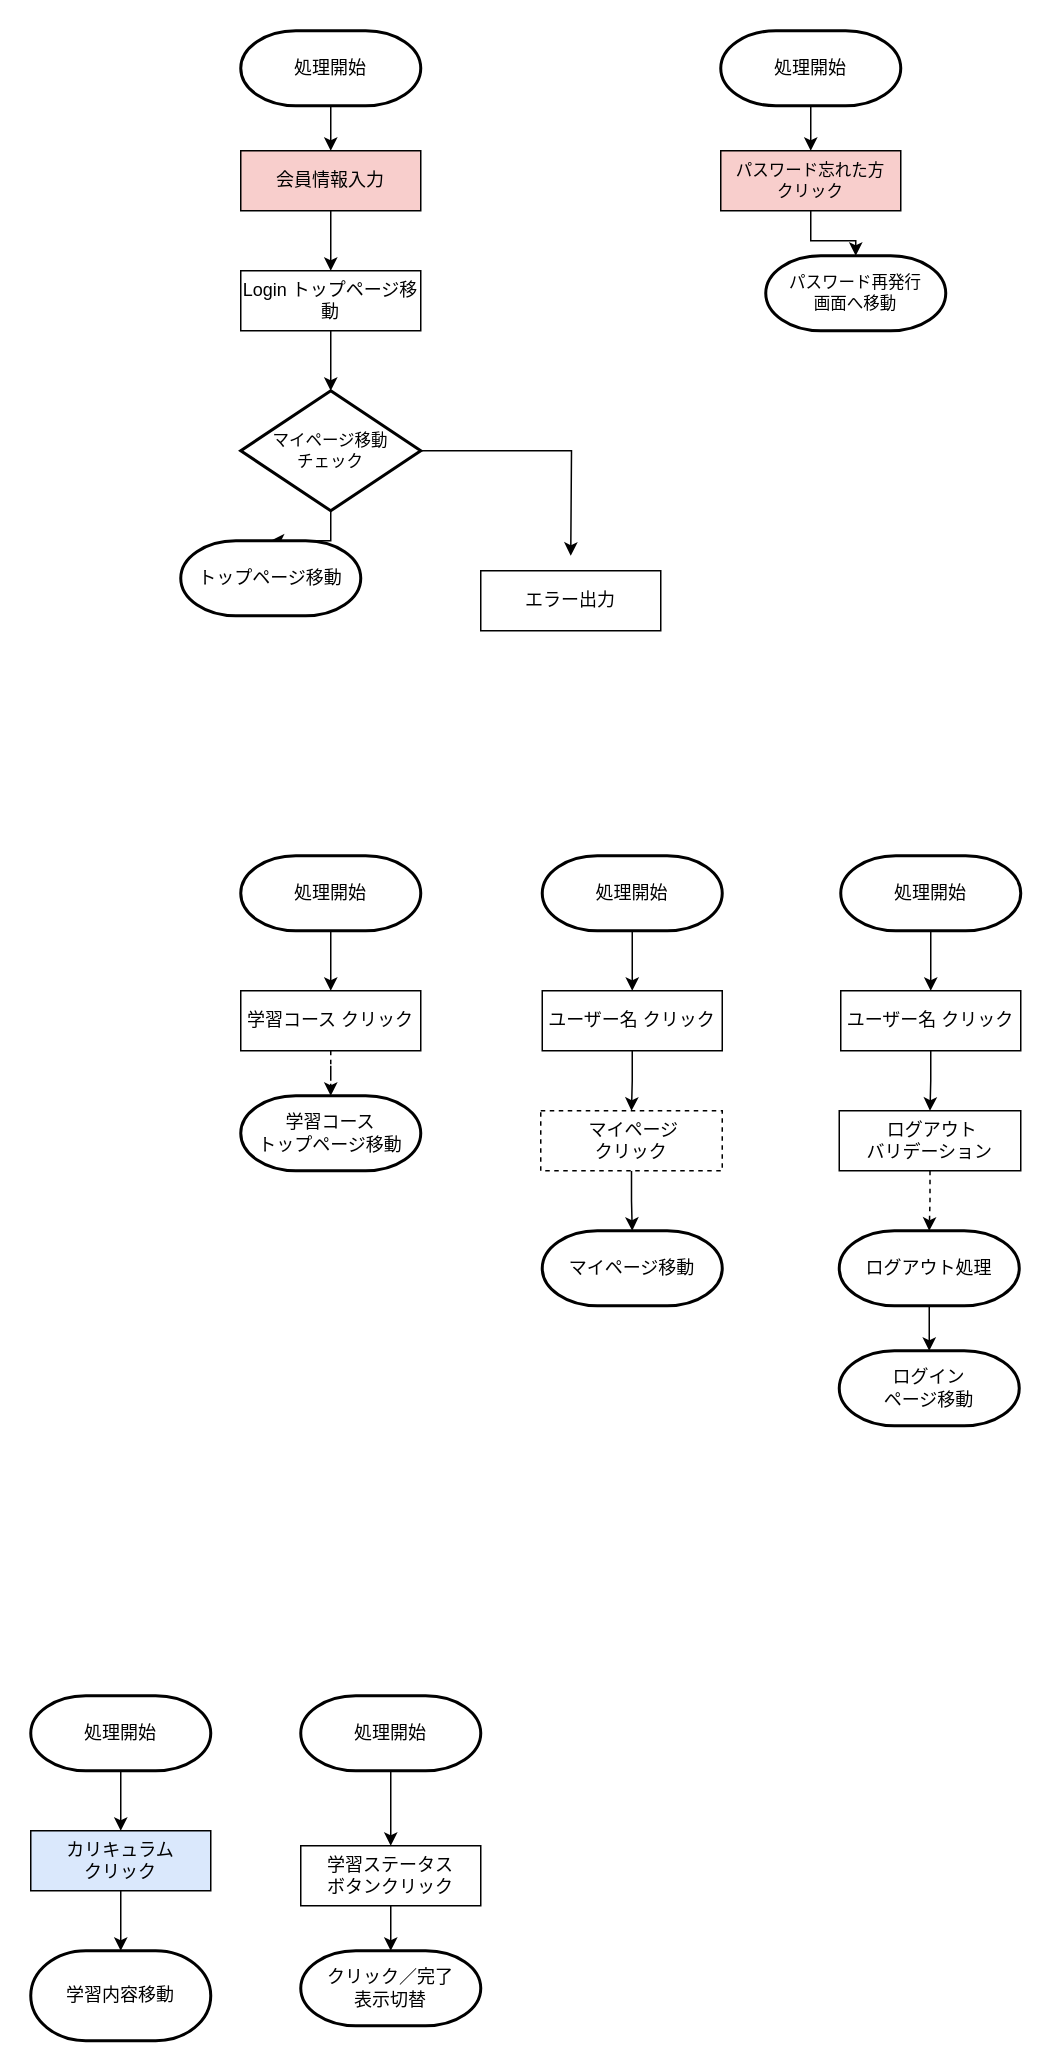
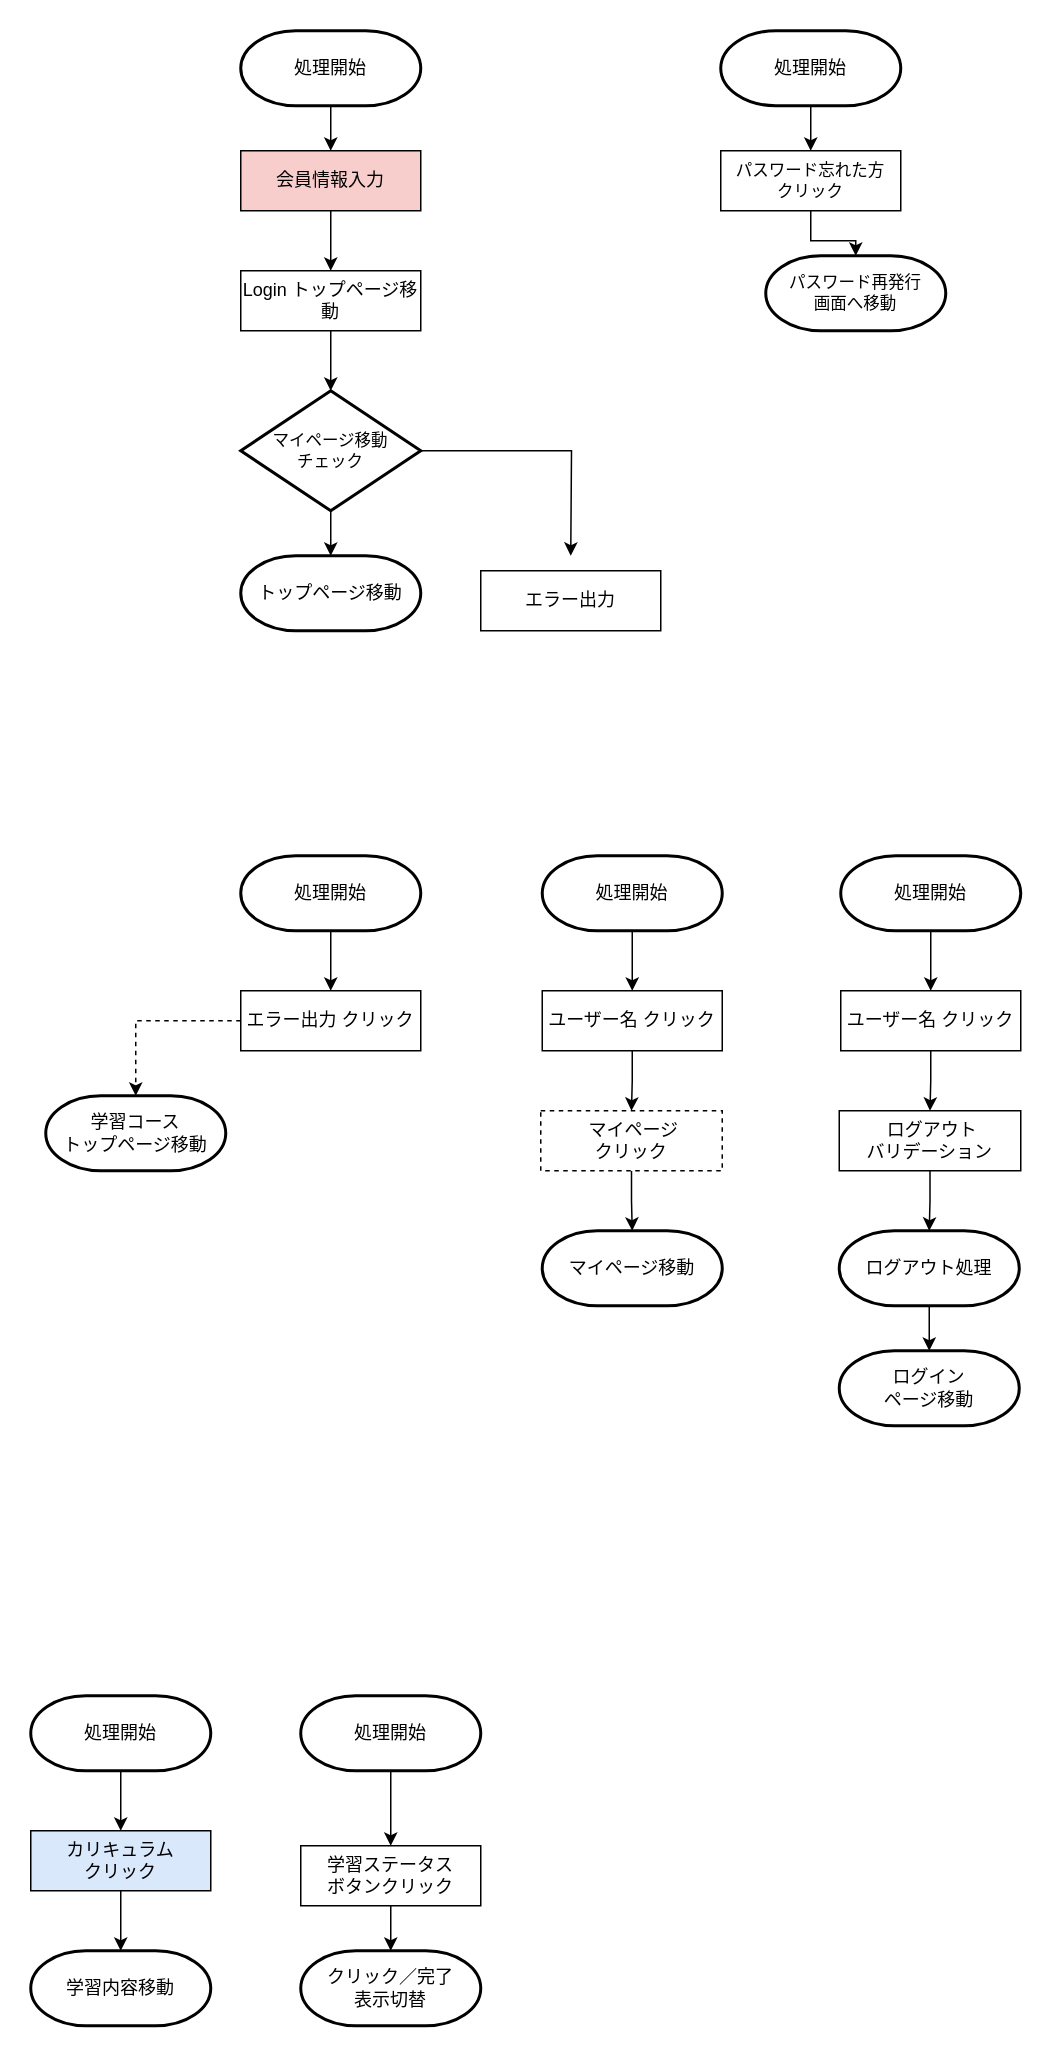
node "パスワード忘れた方クリック": fillcolor #f8cecc -> #ffffff
node "トップページ移動": moved (271, 578) -> (331, 593)
node "学習コース クリック": label "学習コース クリック" -> "エラー出力 クリック"
node "学習コース トップページ移動": moved (331, 1133) -> (136, 1133)
edge "ログアウト バリデーション" -> "ログアウト処理": style dashed -> solid
node "学習内容移動": size 180x90 -> 180x75
